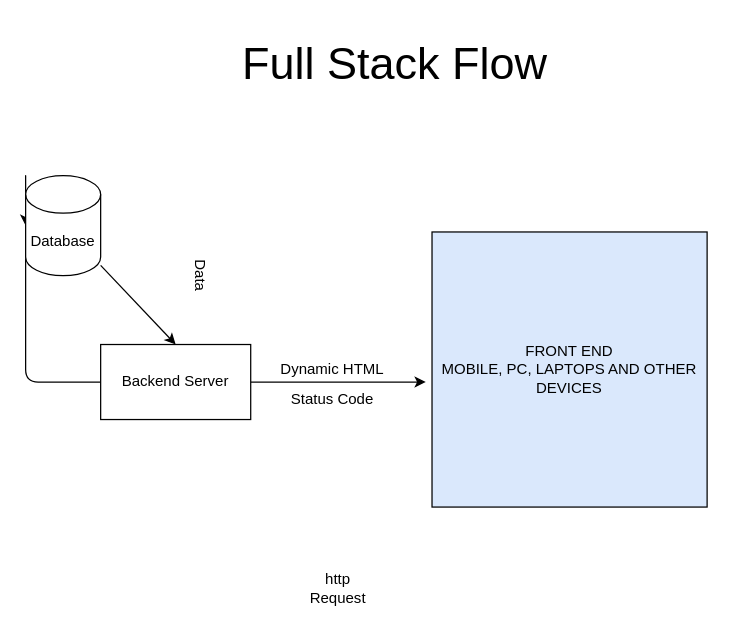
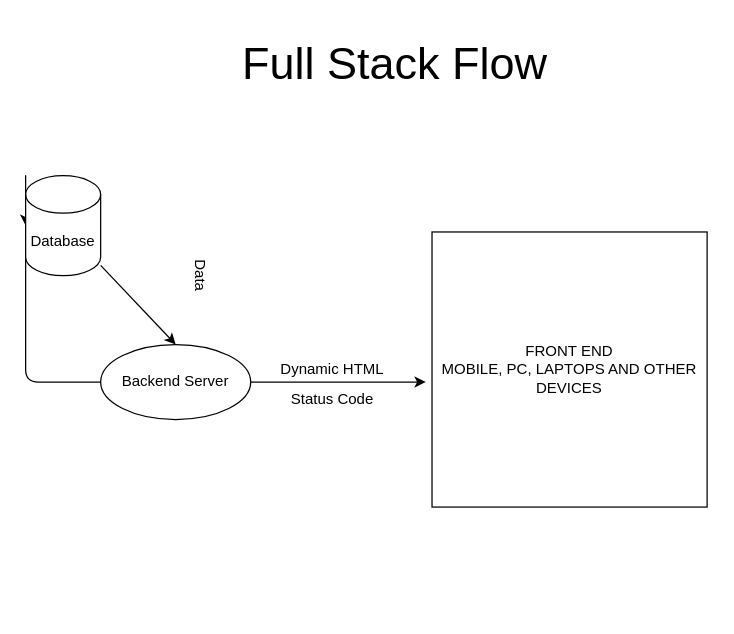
node "FRONT END MOBILE, PC, LAPTOPS AND OTHER DEVICES": fillcolor #dae8fc -> #ffffff
node "Backend Server": shape rectangle -> ellipse
node "http Request": removed
